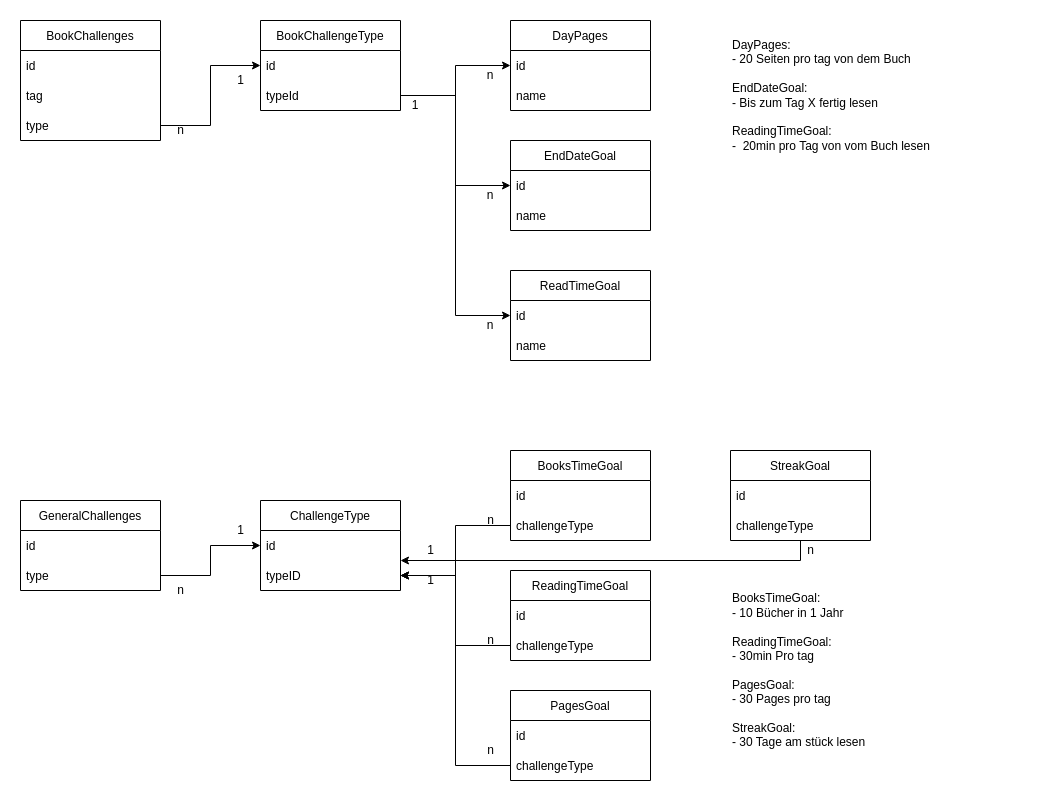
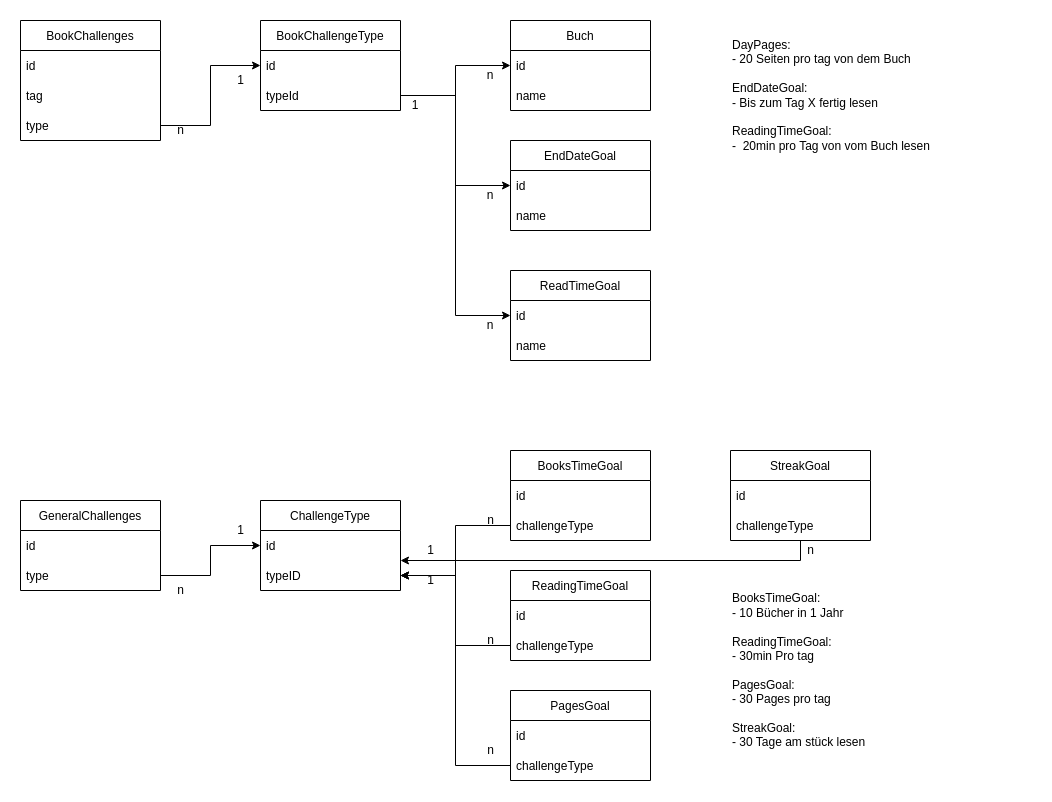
node "DayPages": label "DayPages" -> "Buch"
